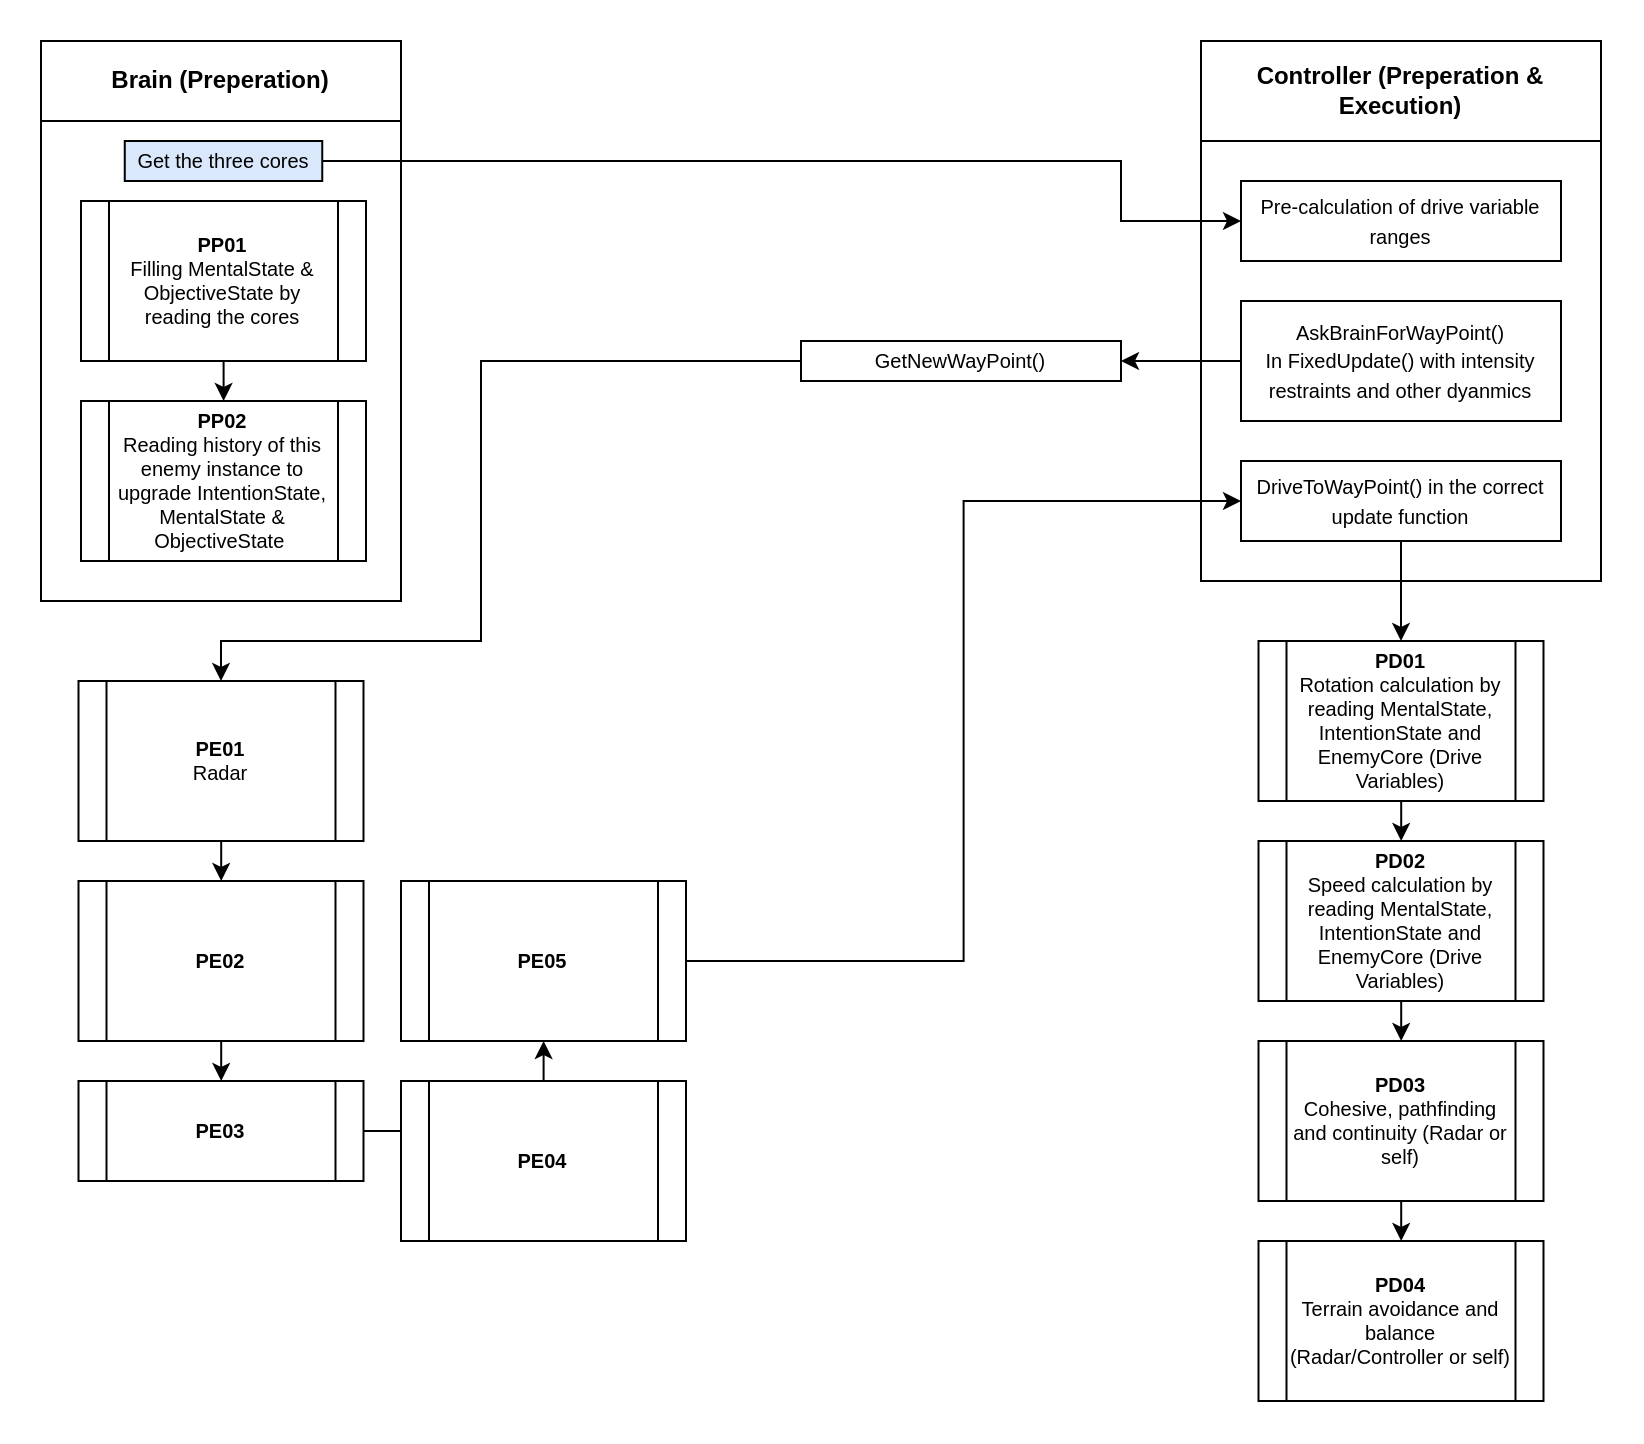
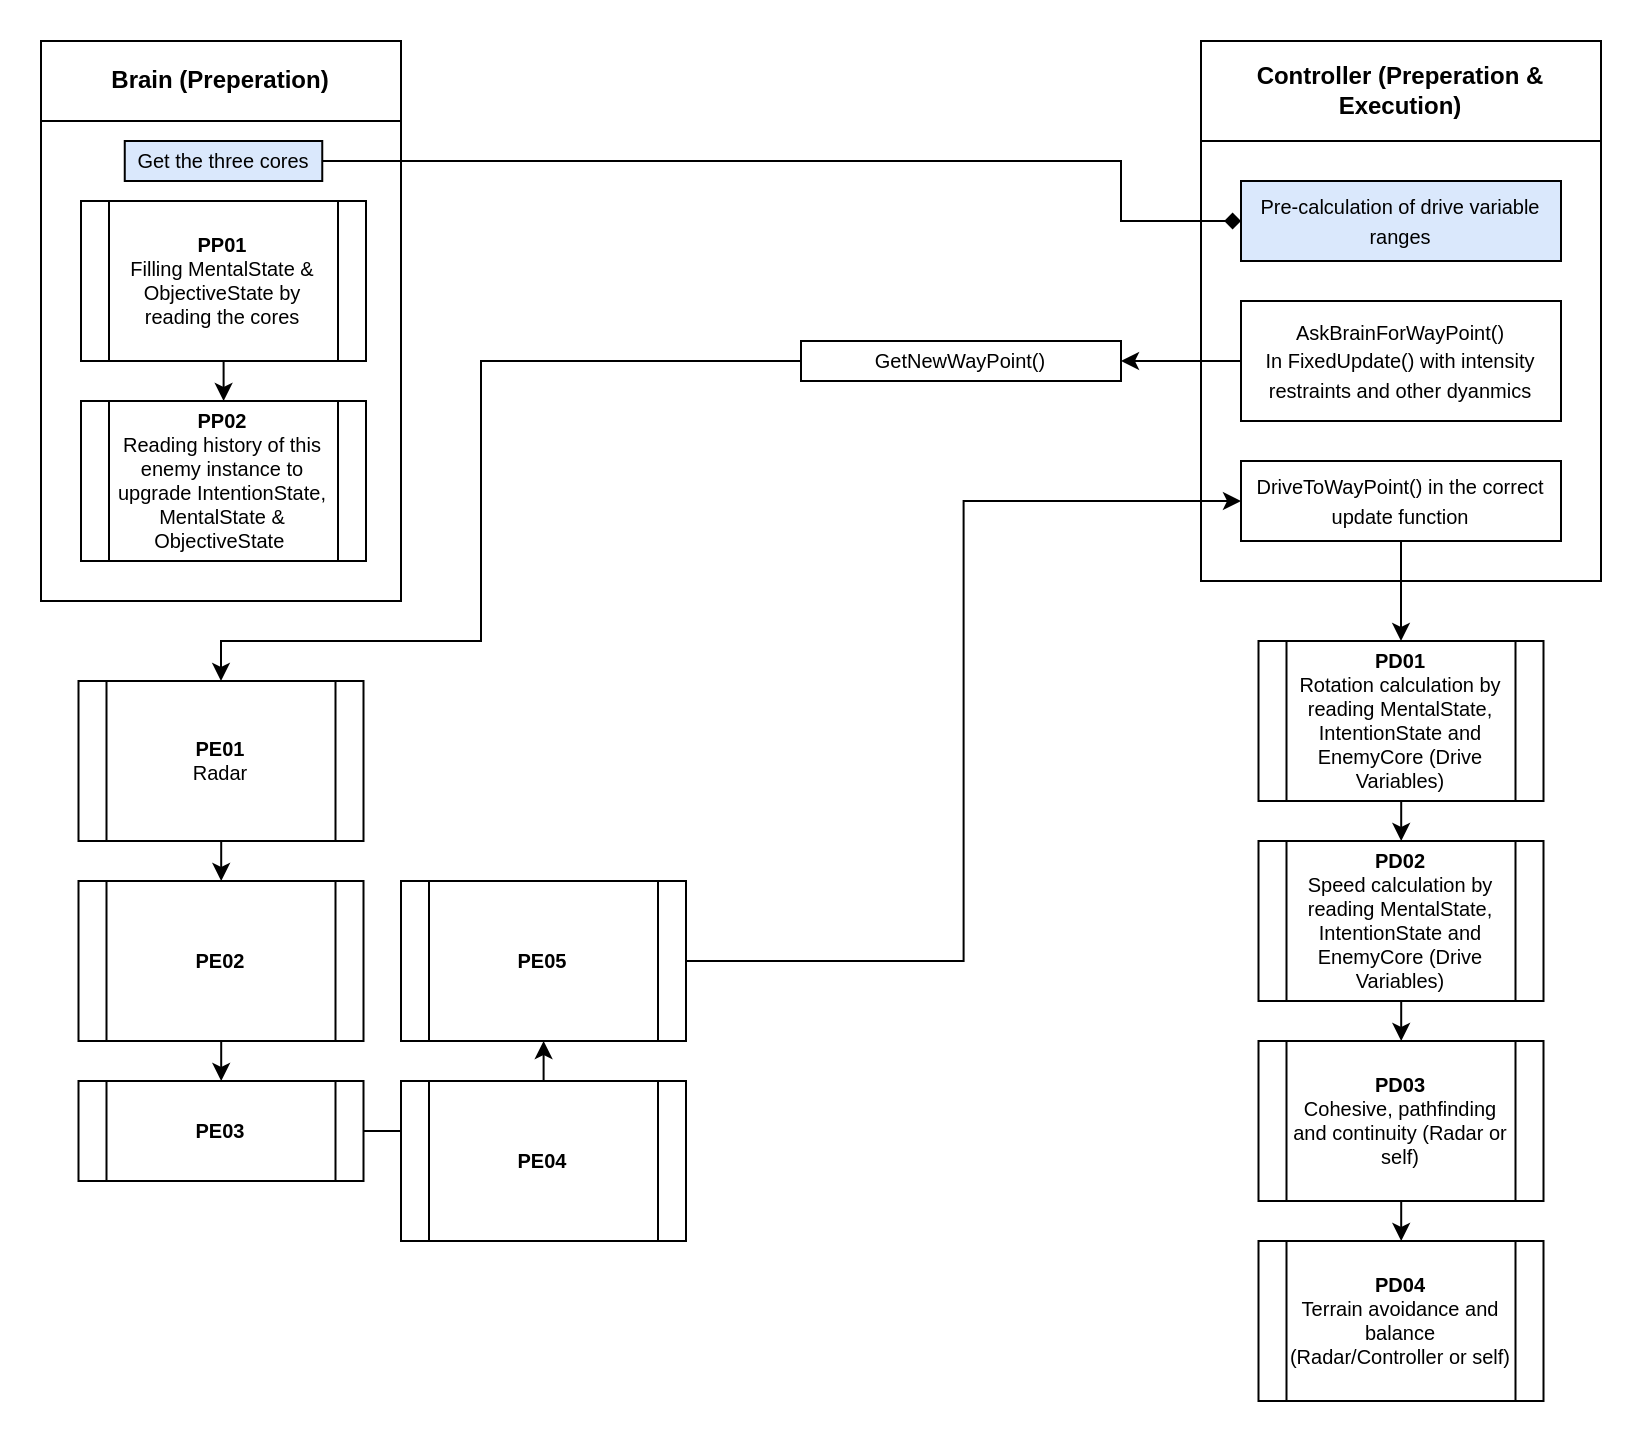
edge "Get the three cores" -> "Pre-calculation of drive variable ranges": arrowhead classic -> diamond
node "Pre-calculation of drive variable ranges": fillcolor #ffffff -> #dae8fc
